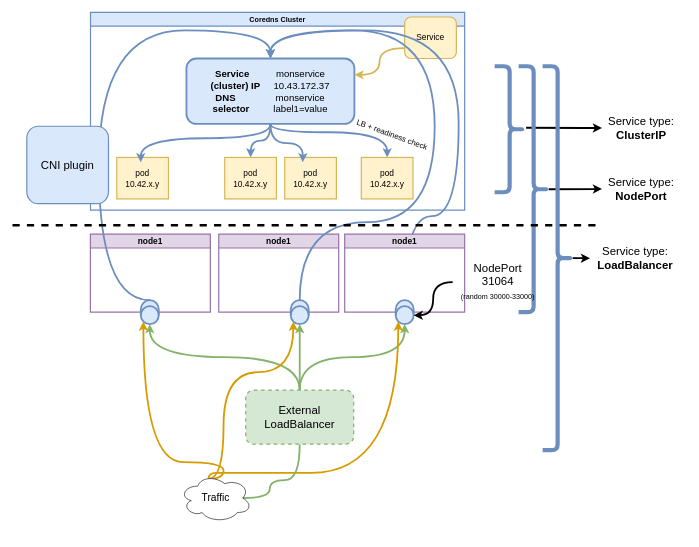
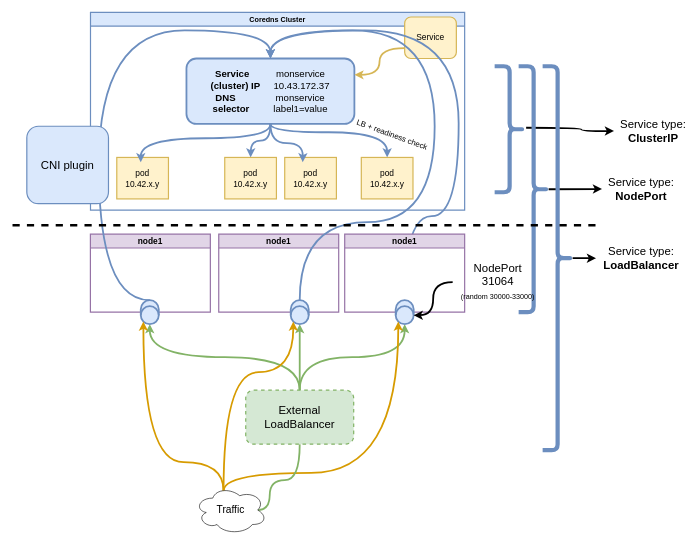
node "Service type: ClusterIP": moved (641, 128) -> (653, 131)
node "Service type: LoadBalancer": moved (635, 258) -> (641, 258)
node "Traffic": moved (216, 498) -> (231, 510)
